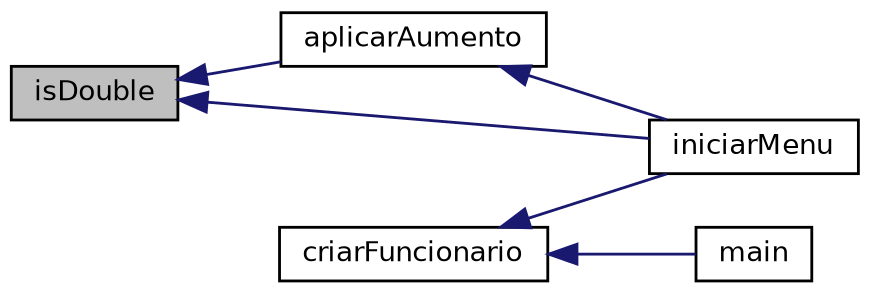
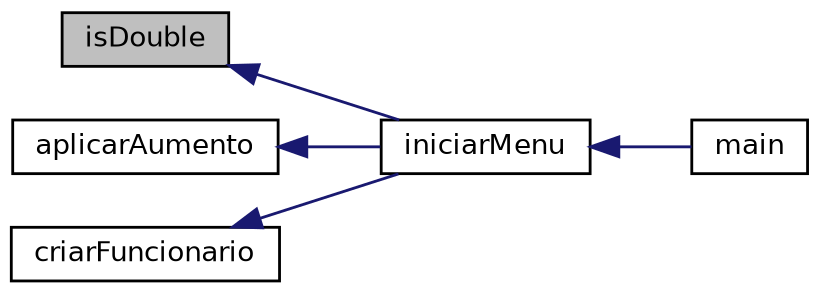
edge "aplicarAumento" -> "isDouble": removed
edge "main" -> "criarFuncionario": now "main" -> "iniciarMenu"
